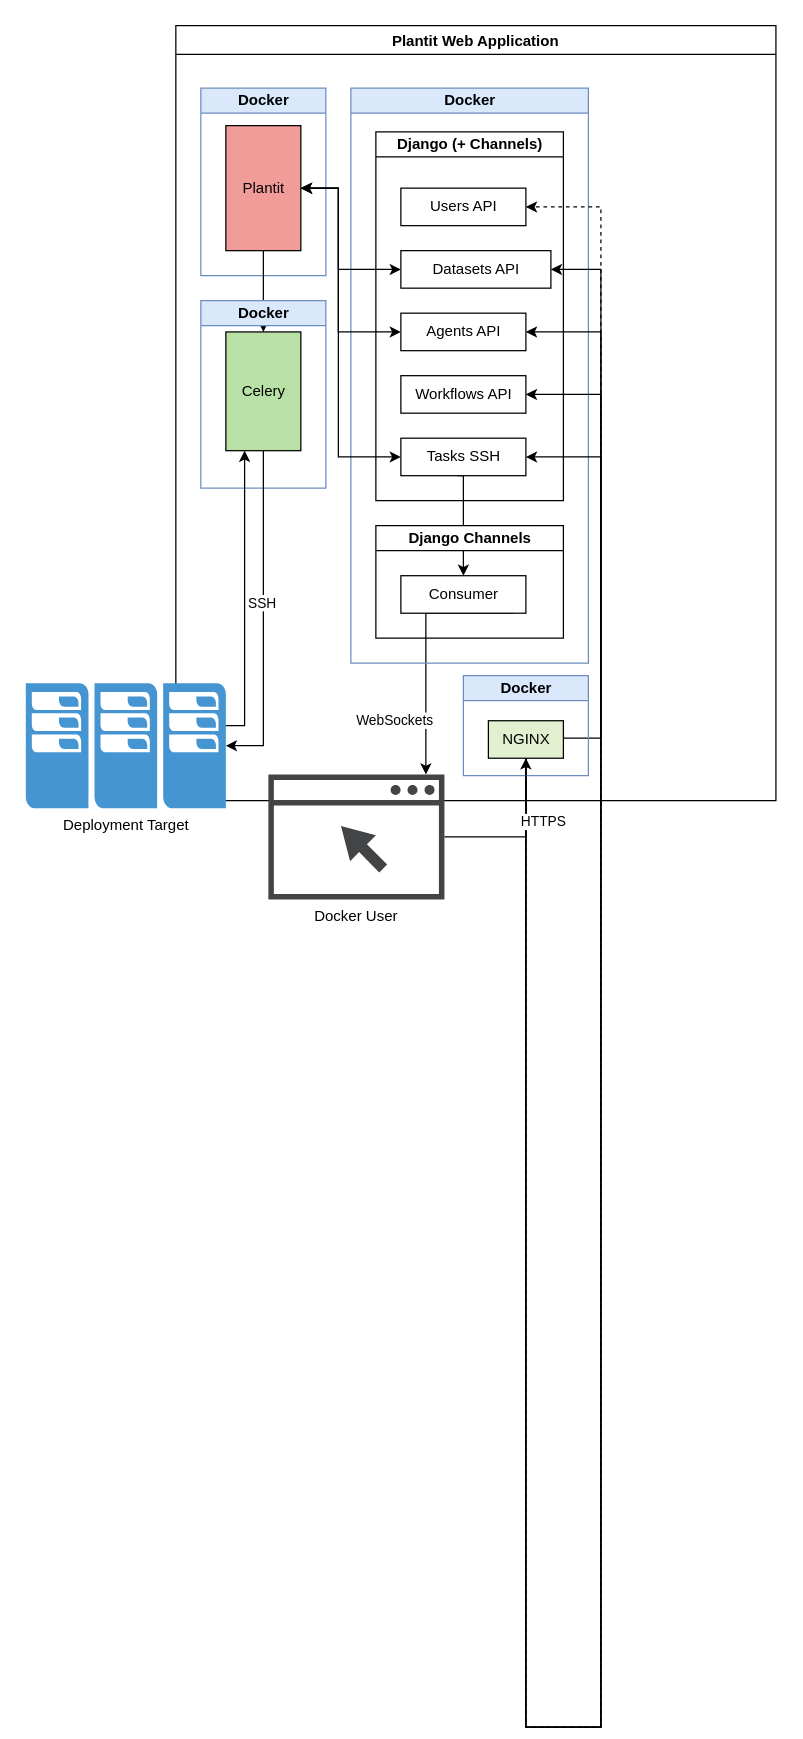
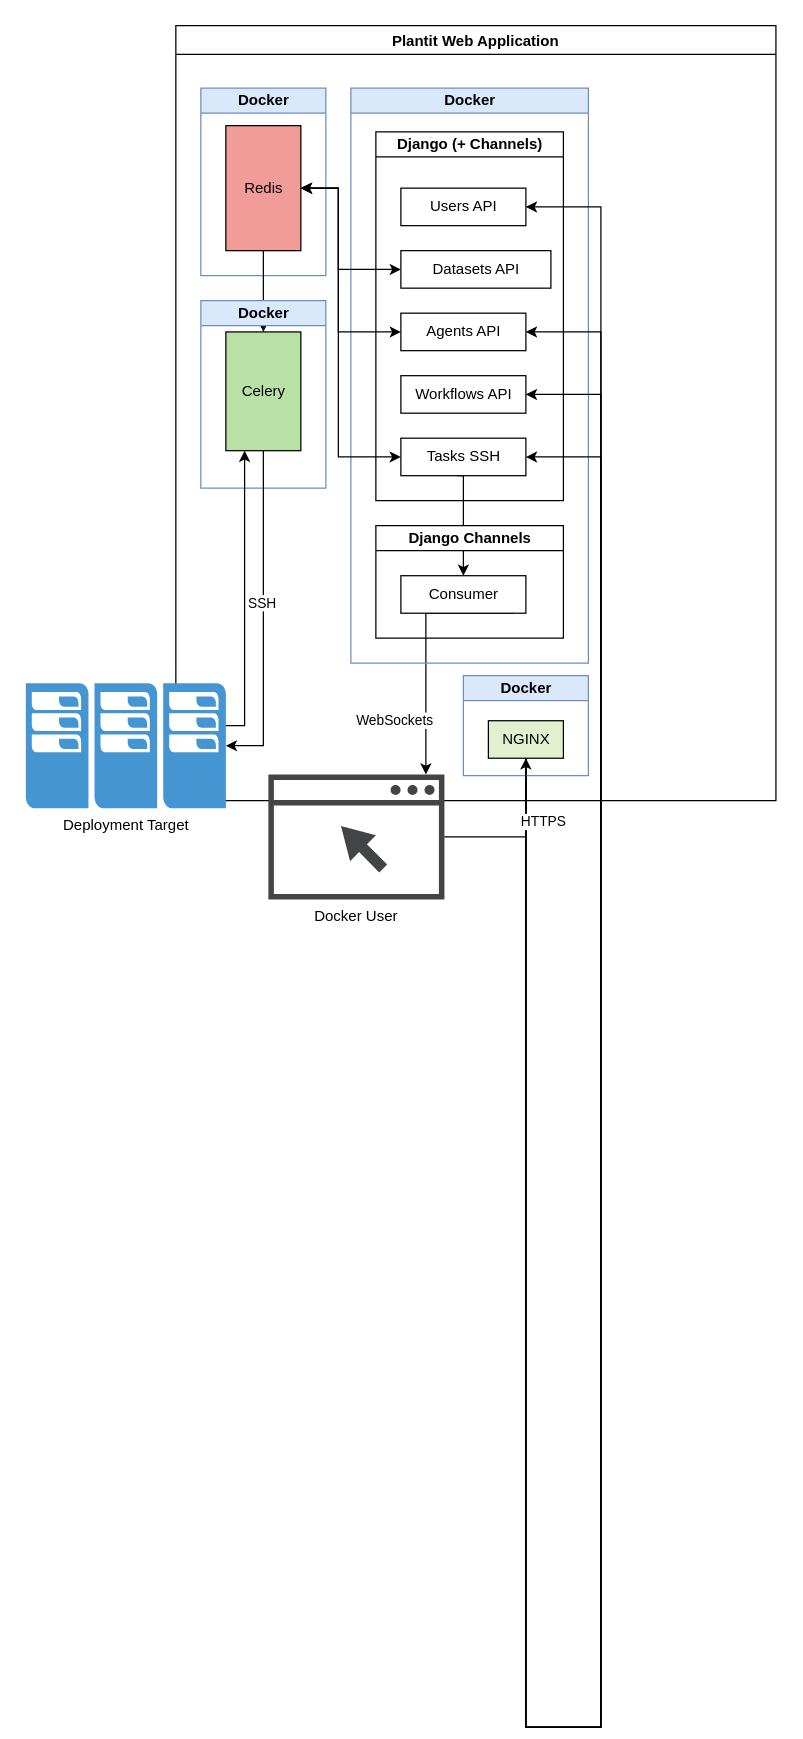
node "Plantit": label "Plantit" -> "Redis"
edge "NGINX" -> "Users API": style dashed -> solid
edge "NGINX" -> "Datasets API": removed
